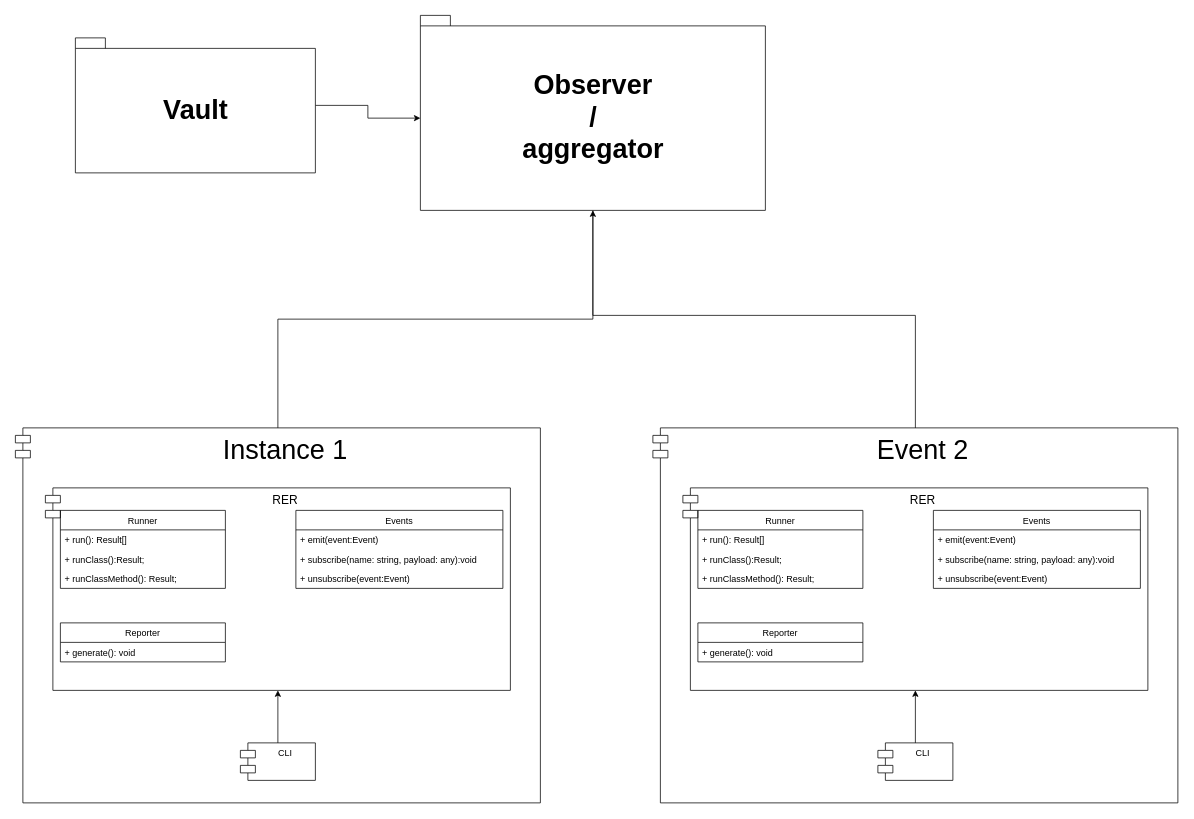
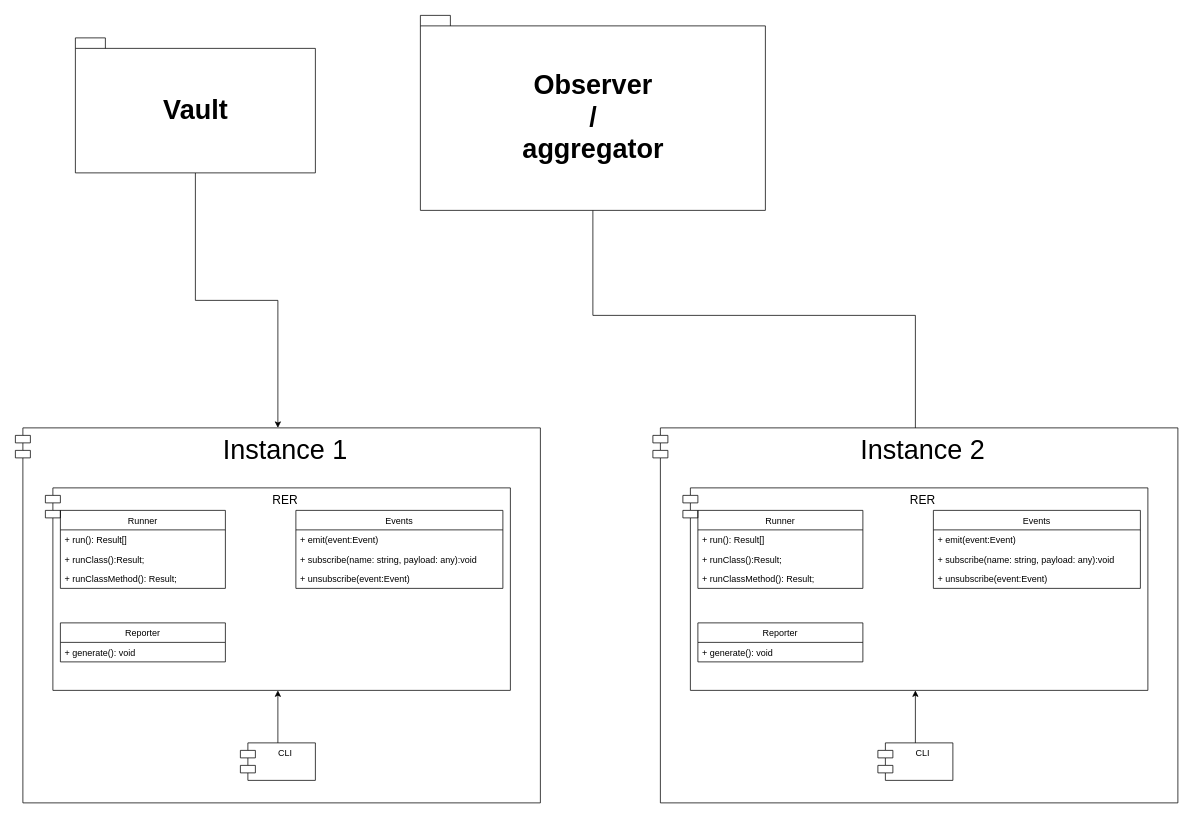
edge "Vault" -> "Observer / aggregator": now "Vault" -> "Instance 1"
edge "Instance 1" -> "Observer / aggregator": removed
node "Event 2": label "Event 2" -> "Instance 2"
